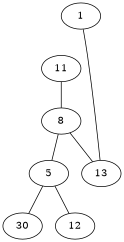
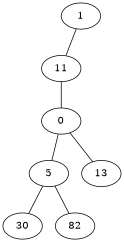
edge "1" -- "13": now "1" -- "11"
node "8": label "8" -> "0"
node "12": label "12" -> "82"
